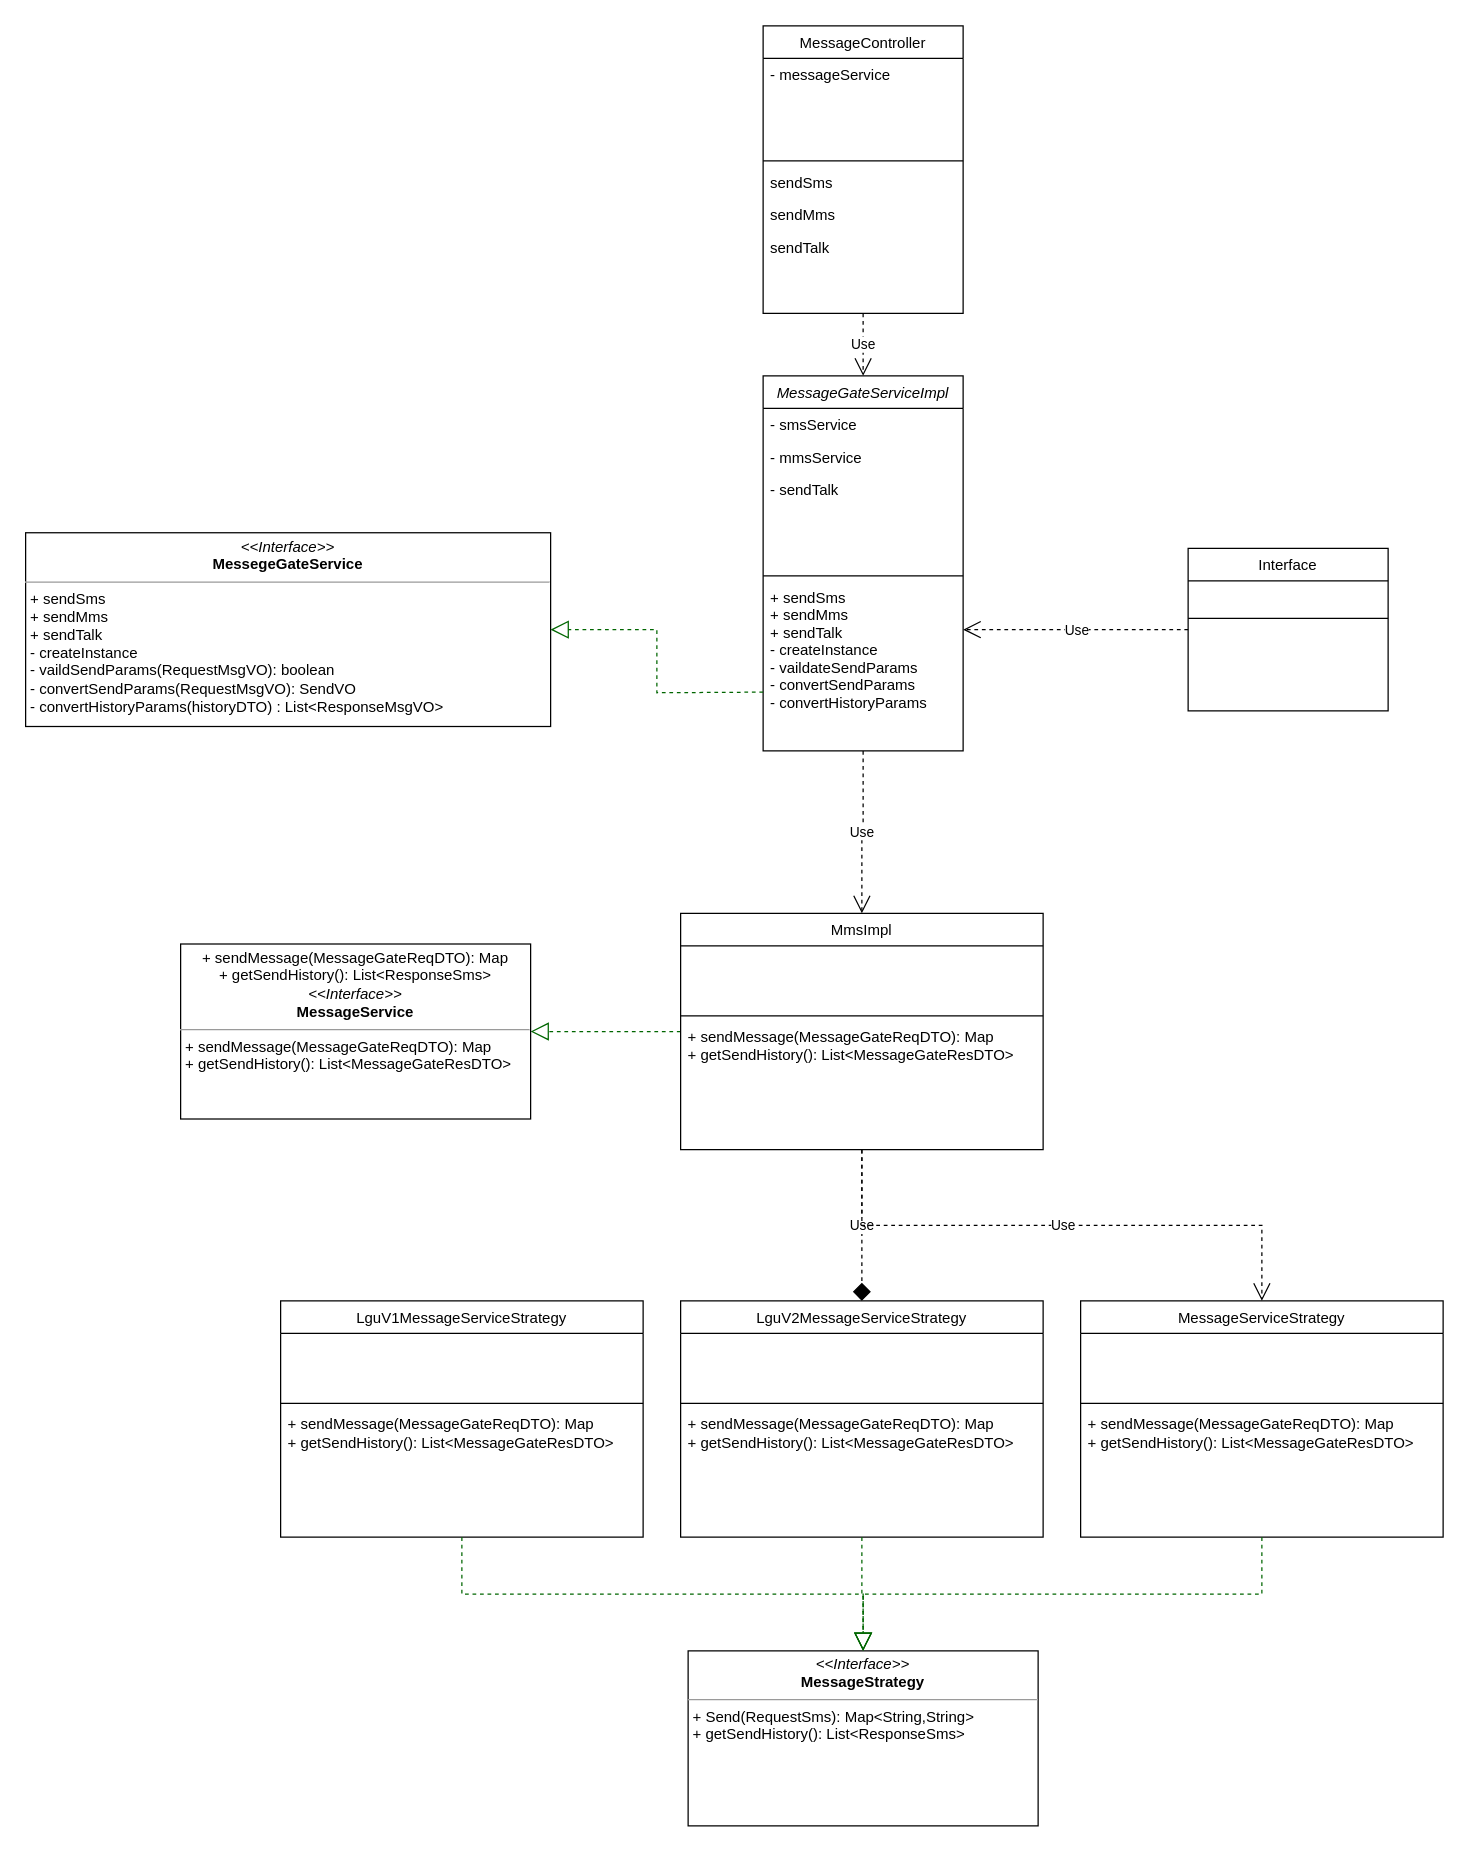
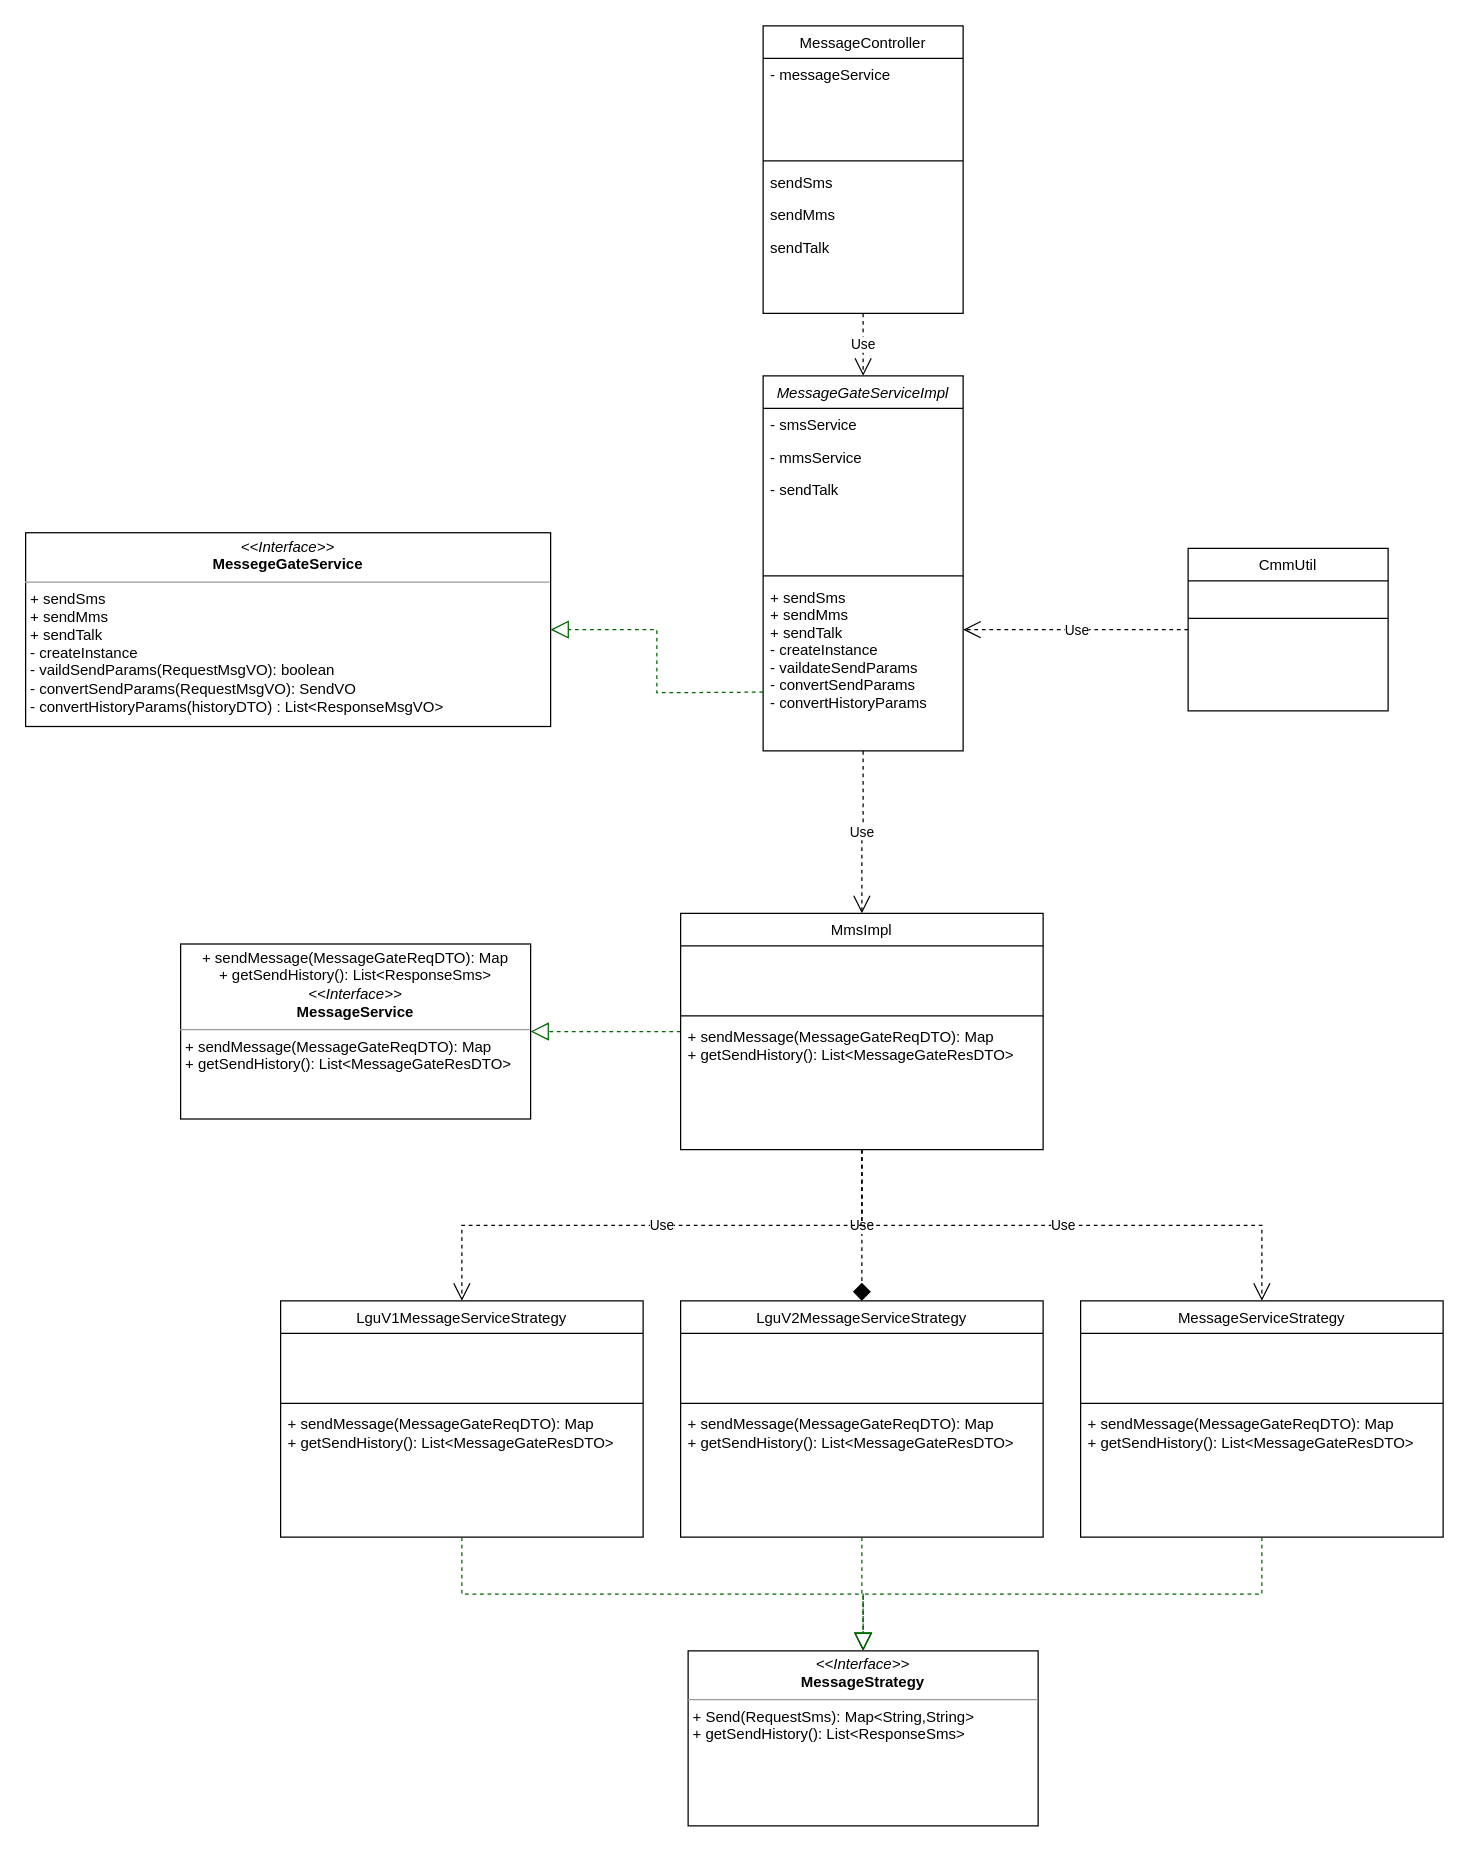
node "Interface": label "Interface" -> "CmmUtil"
edge "MmsImpl" -> "LguV1MessageServiceStrategy": added, label "Use"
